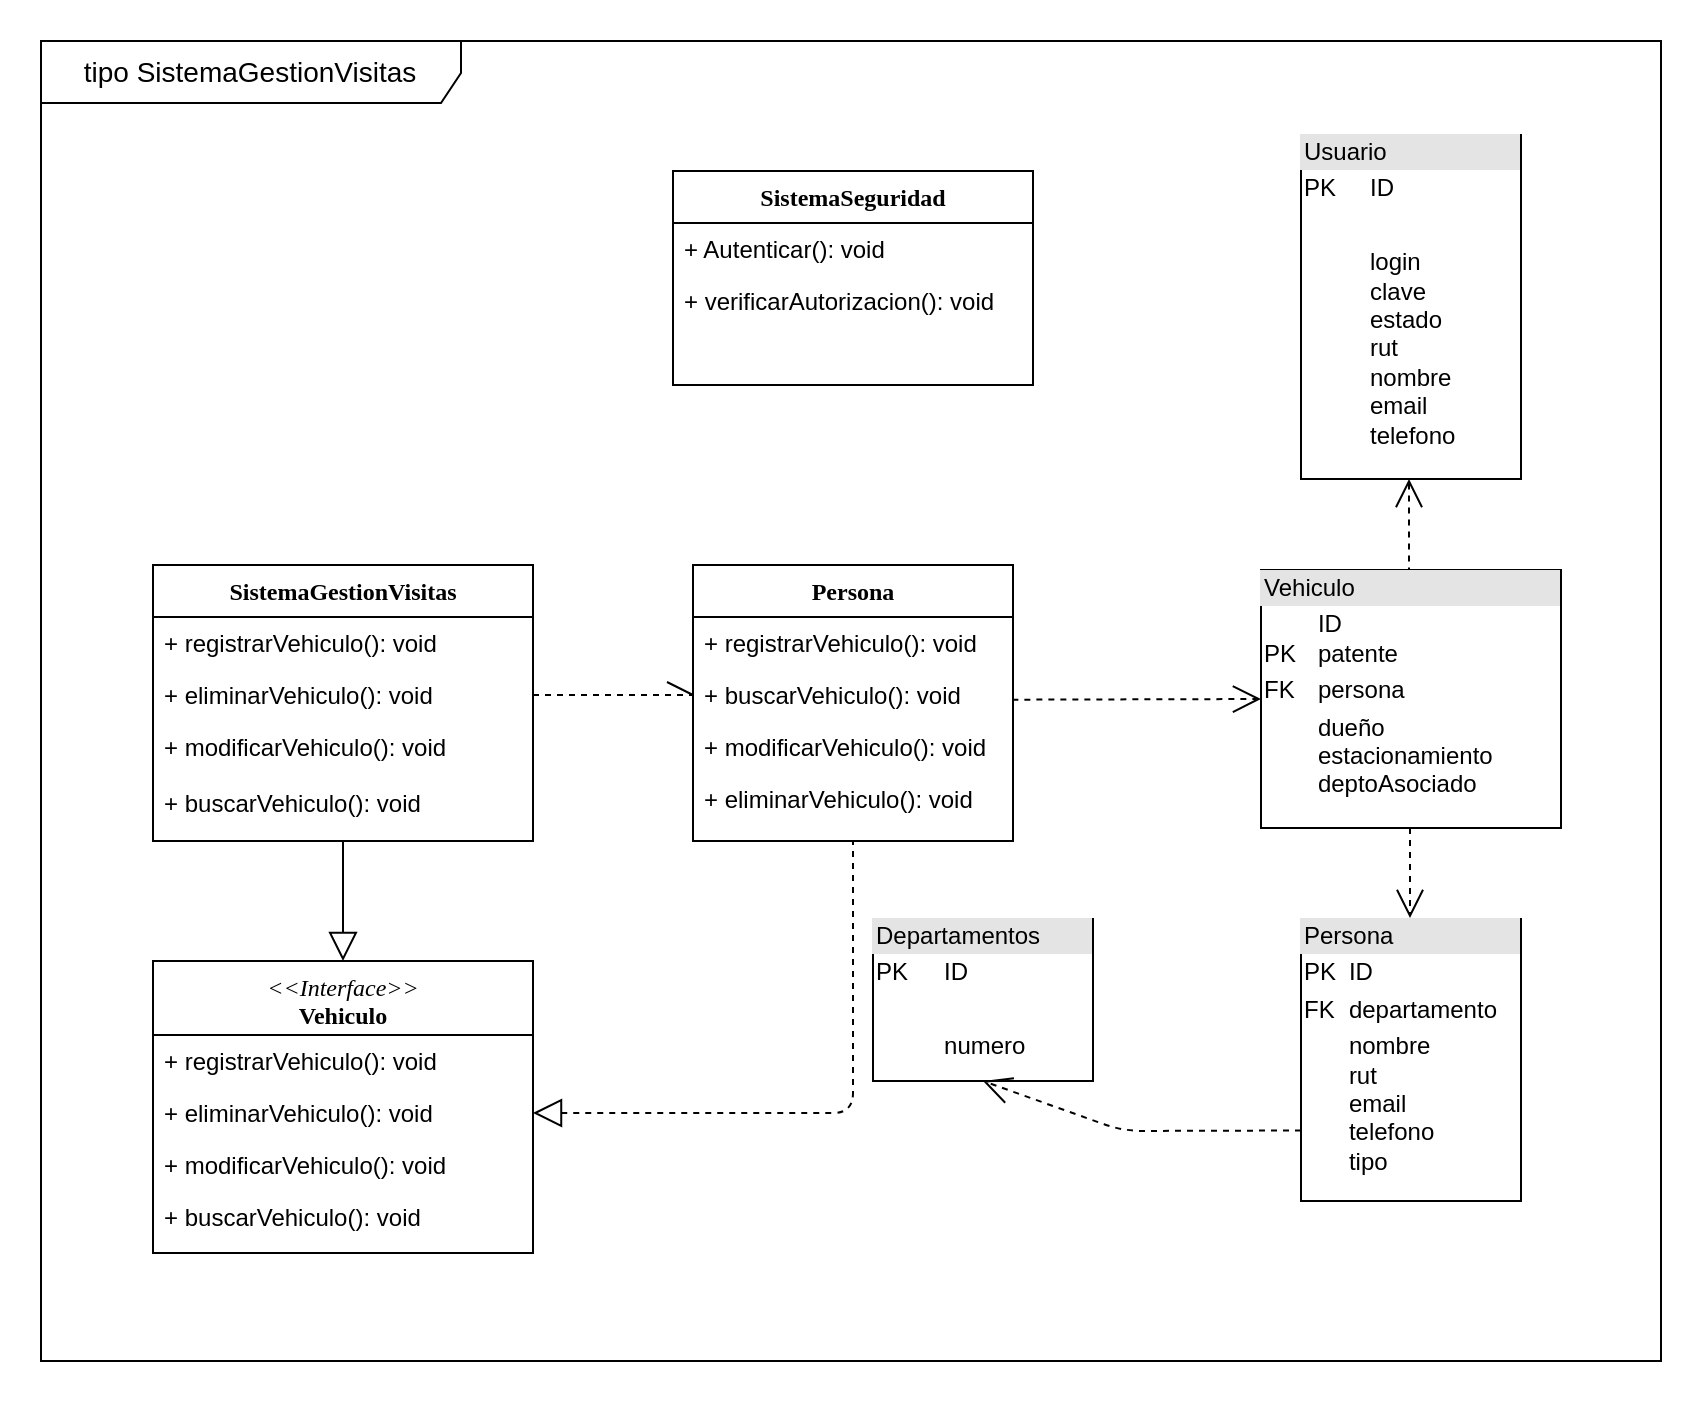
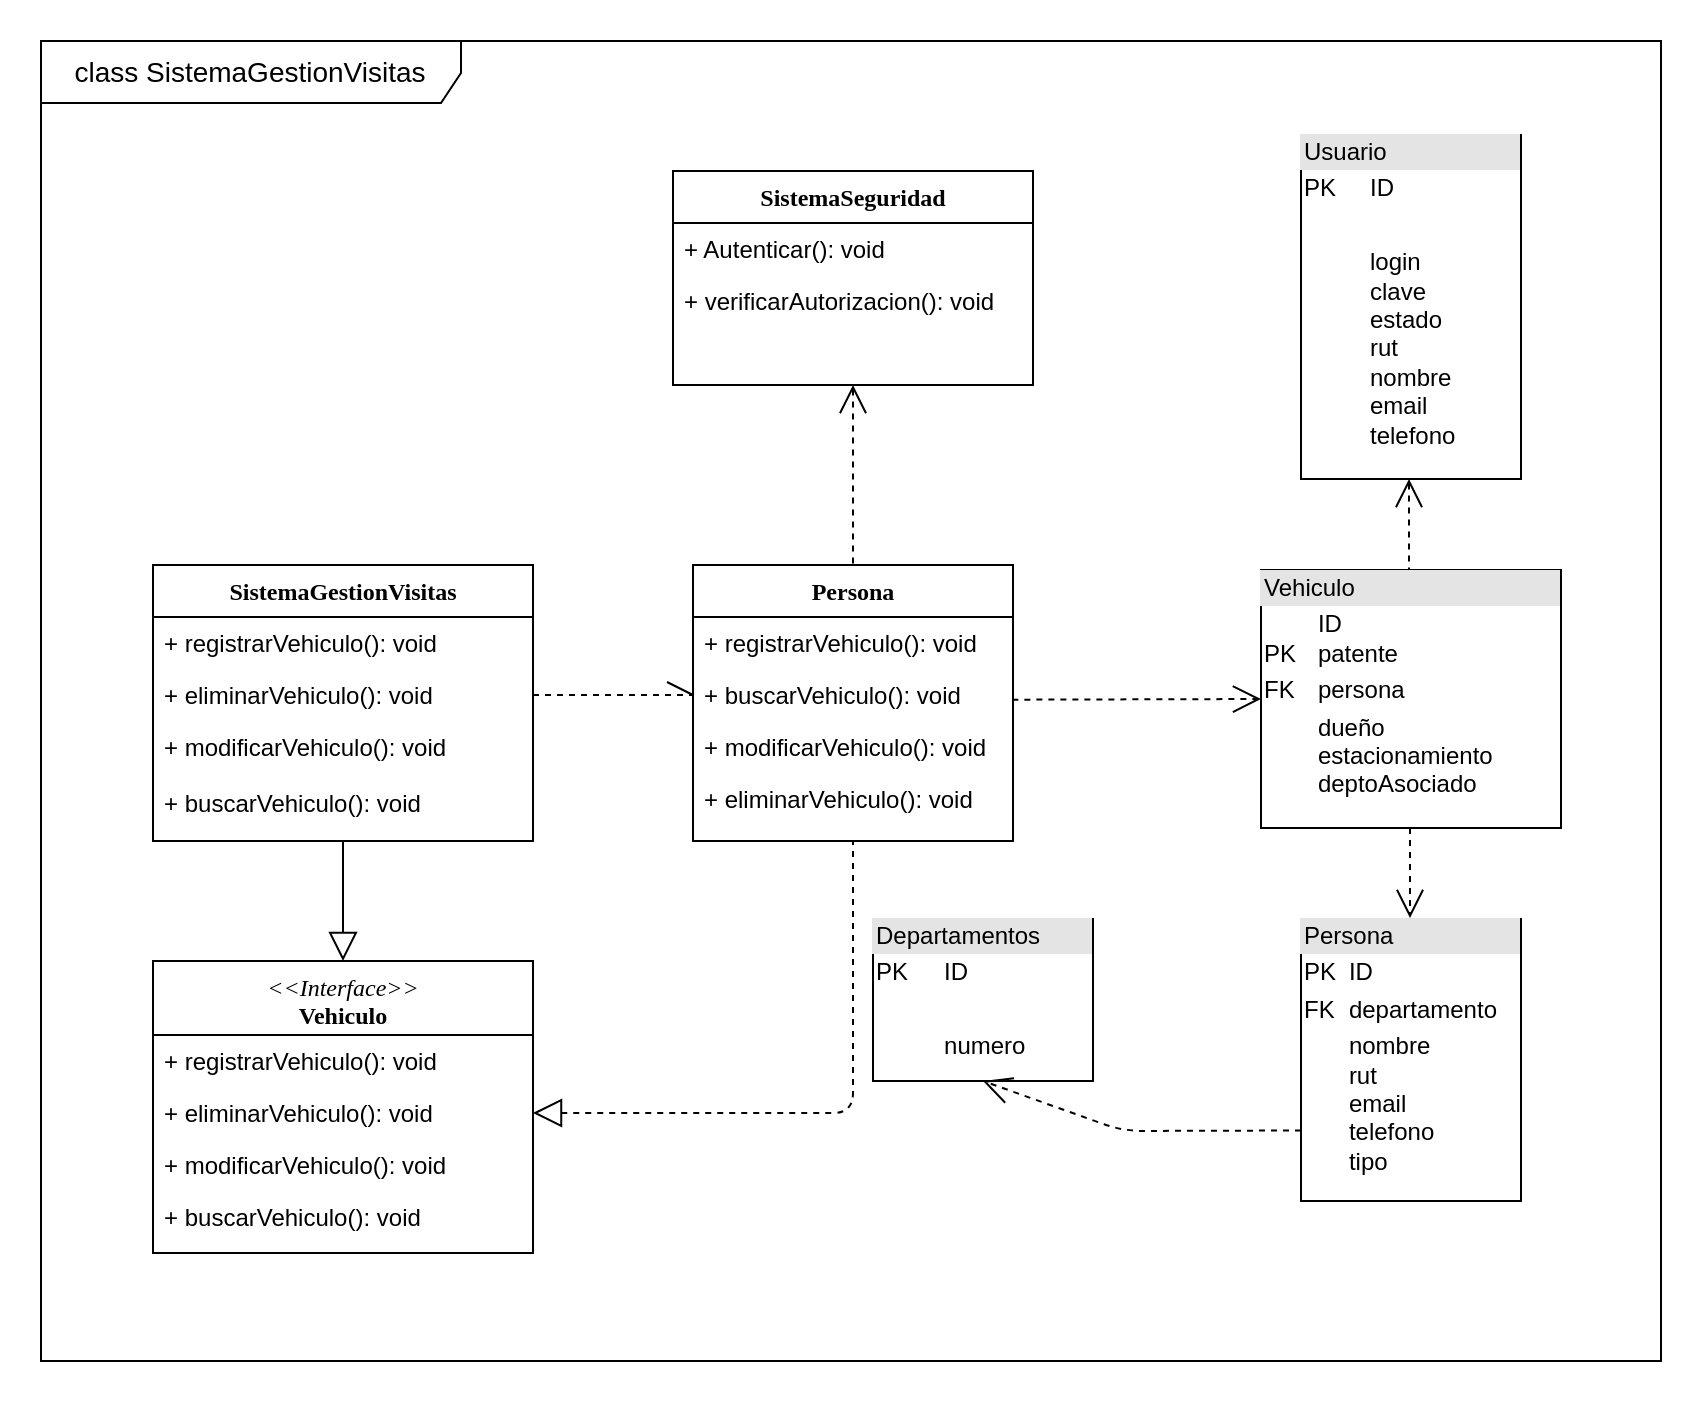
node "tipo SistemaGestionVisitas": label "tipo SistemaGestionVisitas" -> "class SistemaGestionVisitas"
edge "Persona" -> "SistemaSeguridad": added
